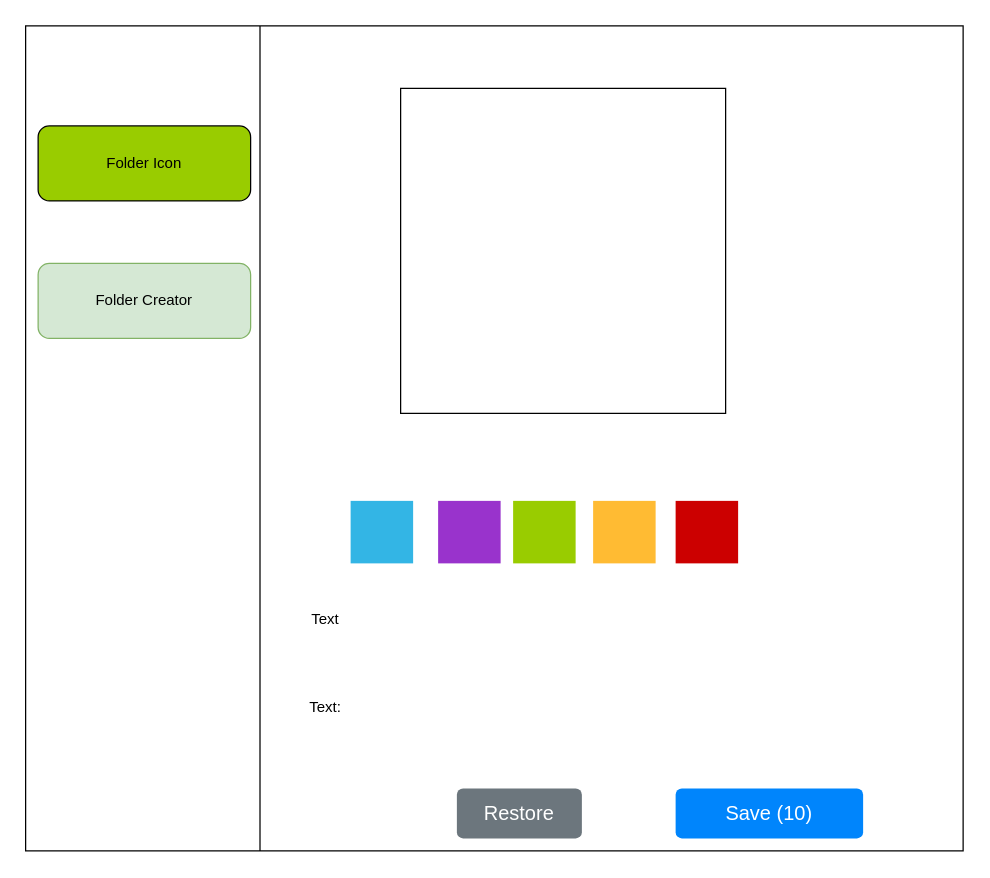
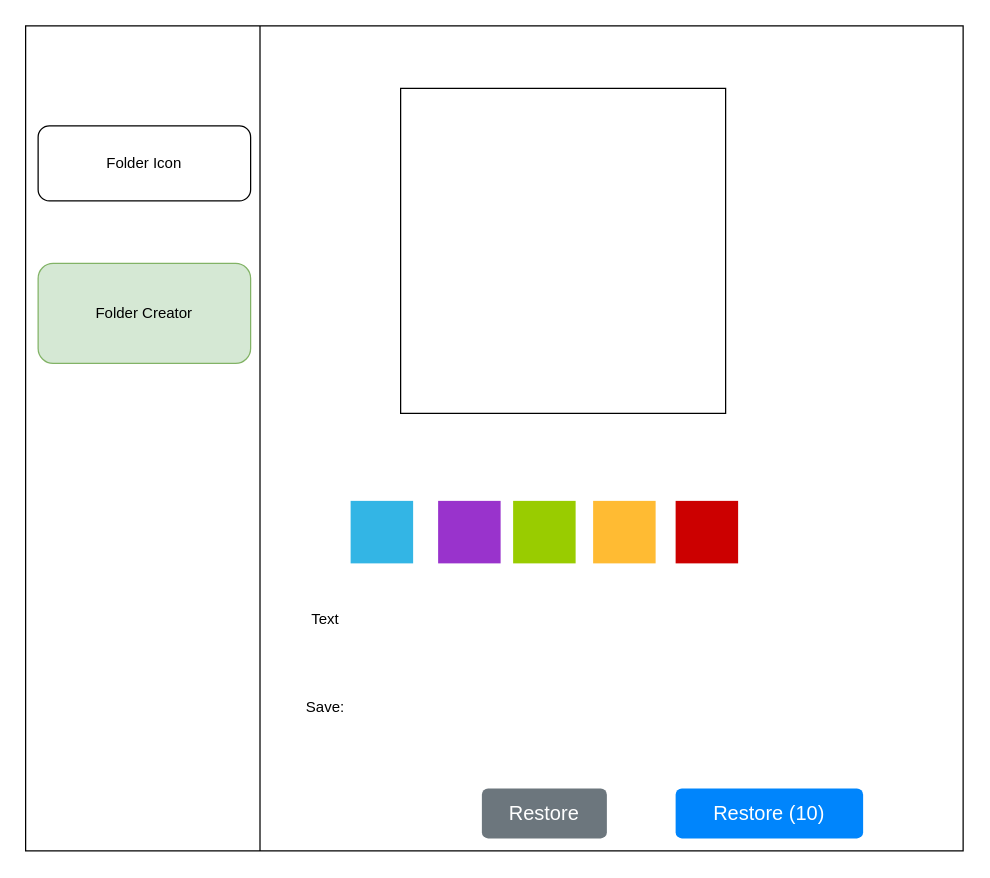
node "Folder Icon": fillcolor #99cc00 -> #ffffff
node "Folder Creator": size 213x75 -> 213x100
node "Text:": label "Text:" -> "Save:"
node "Restore": moved (519, 813) -> (544, 813)
node "Save (10)": label "Save (10)" -> "Restore (10)"
